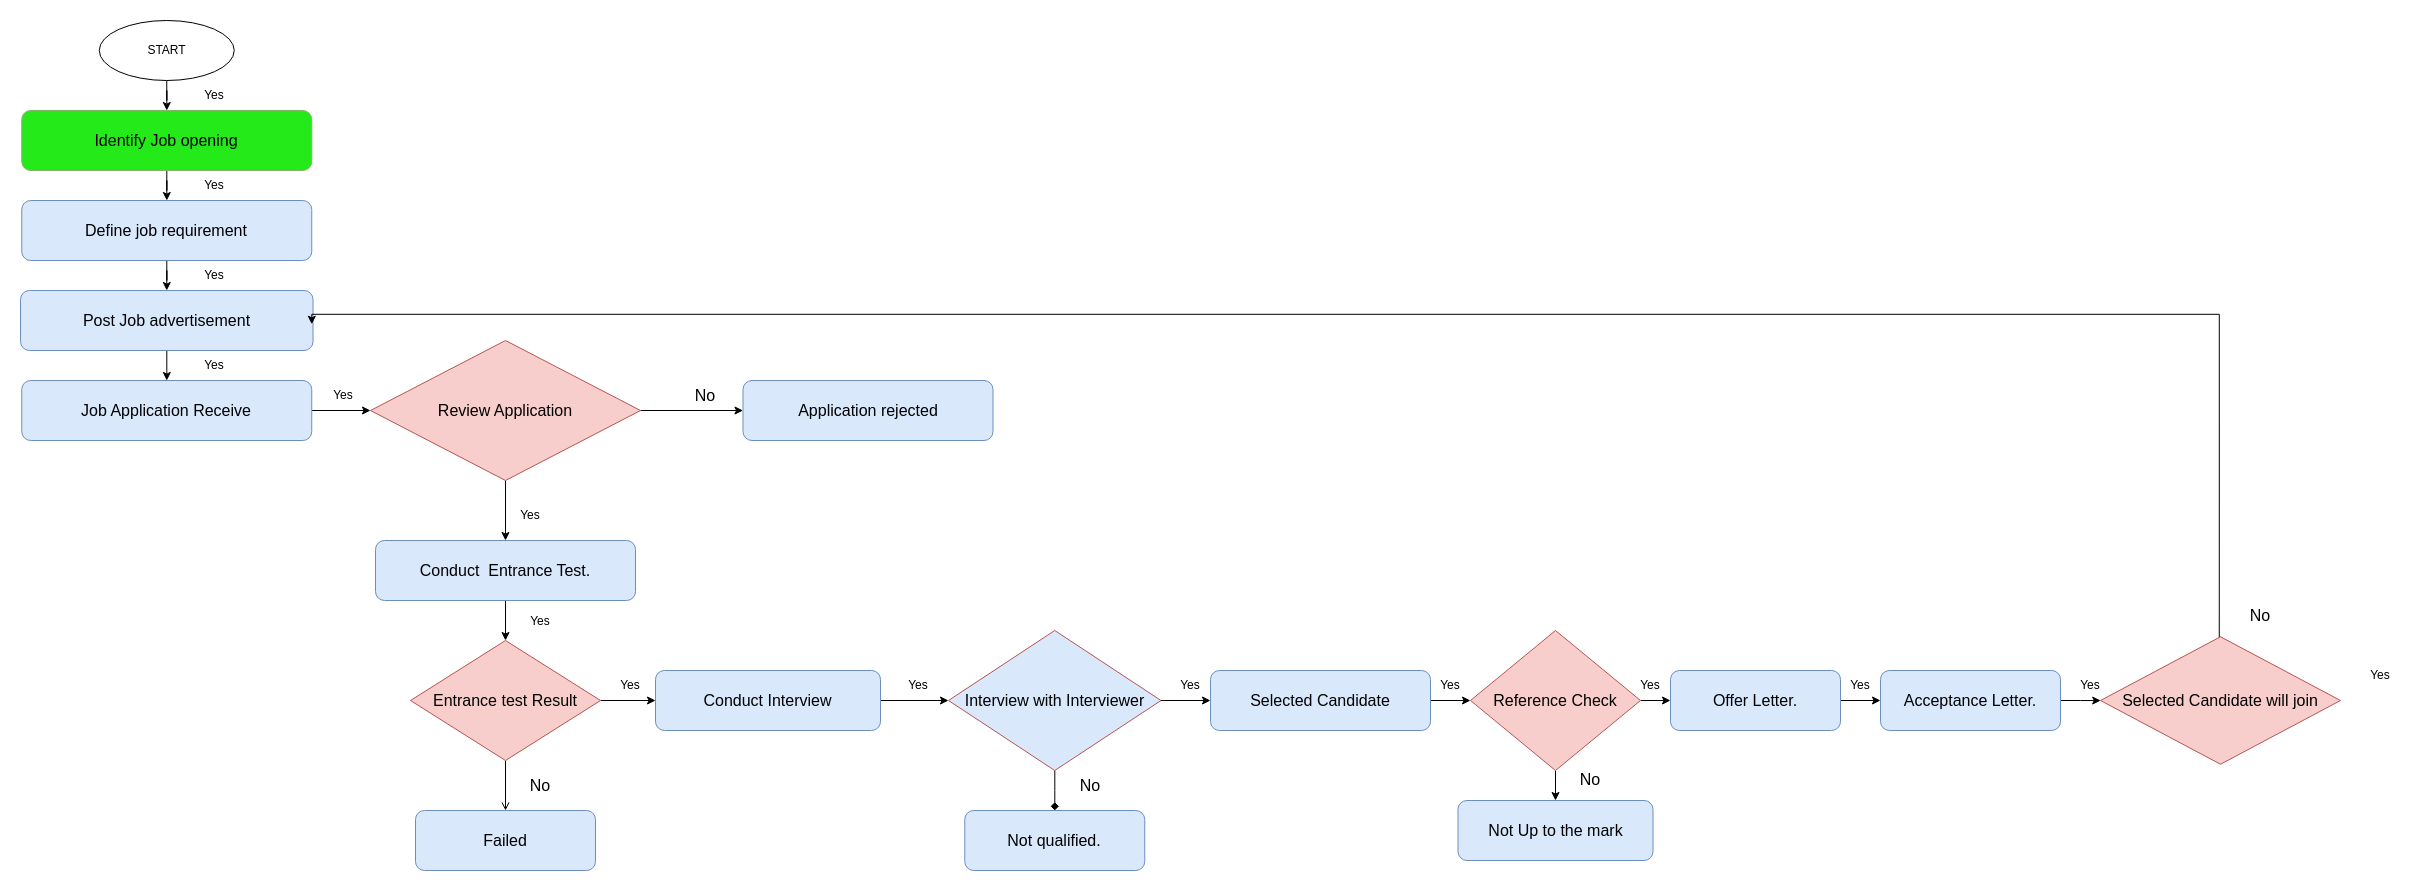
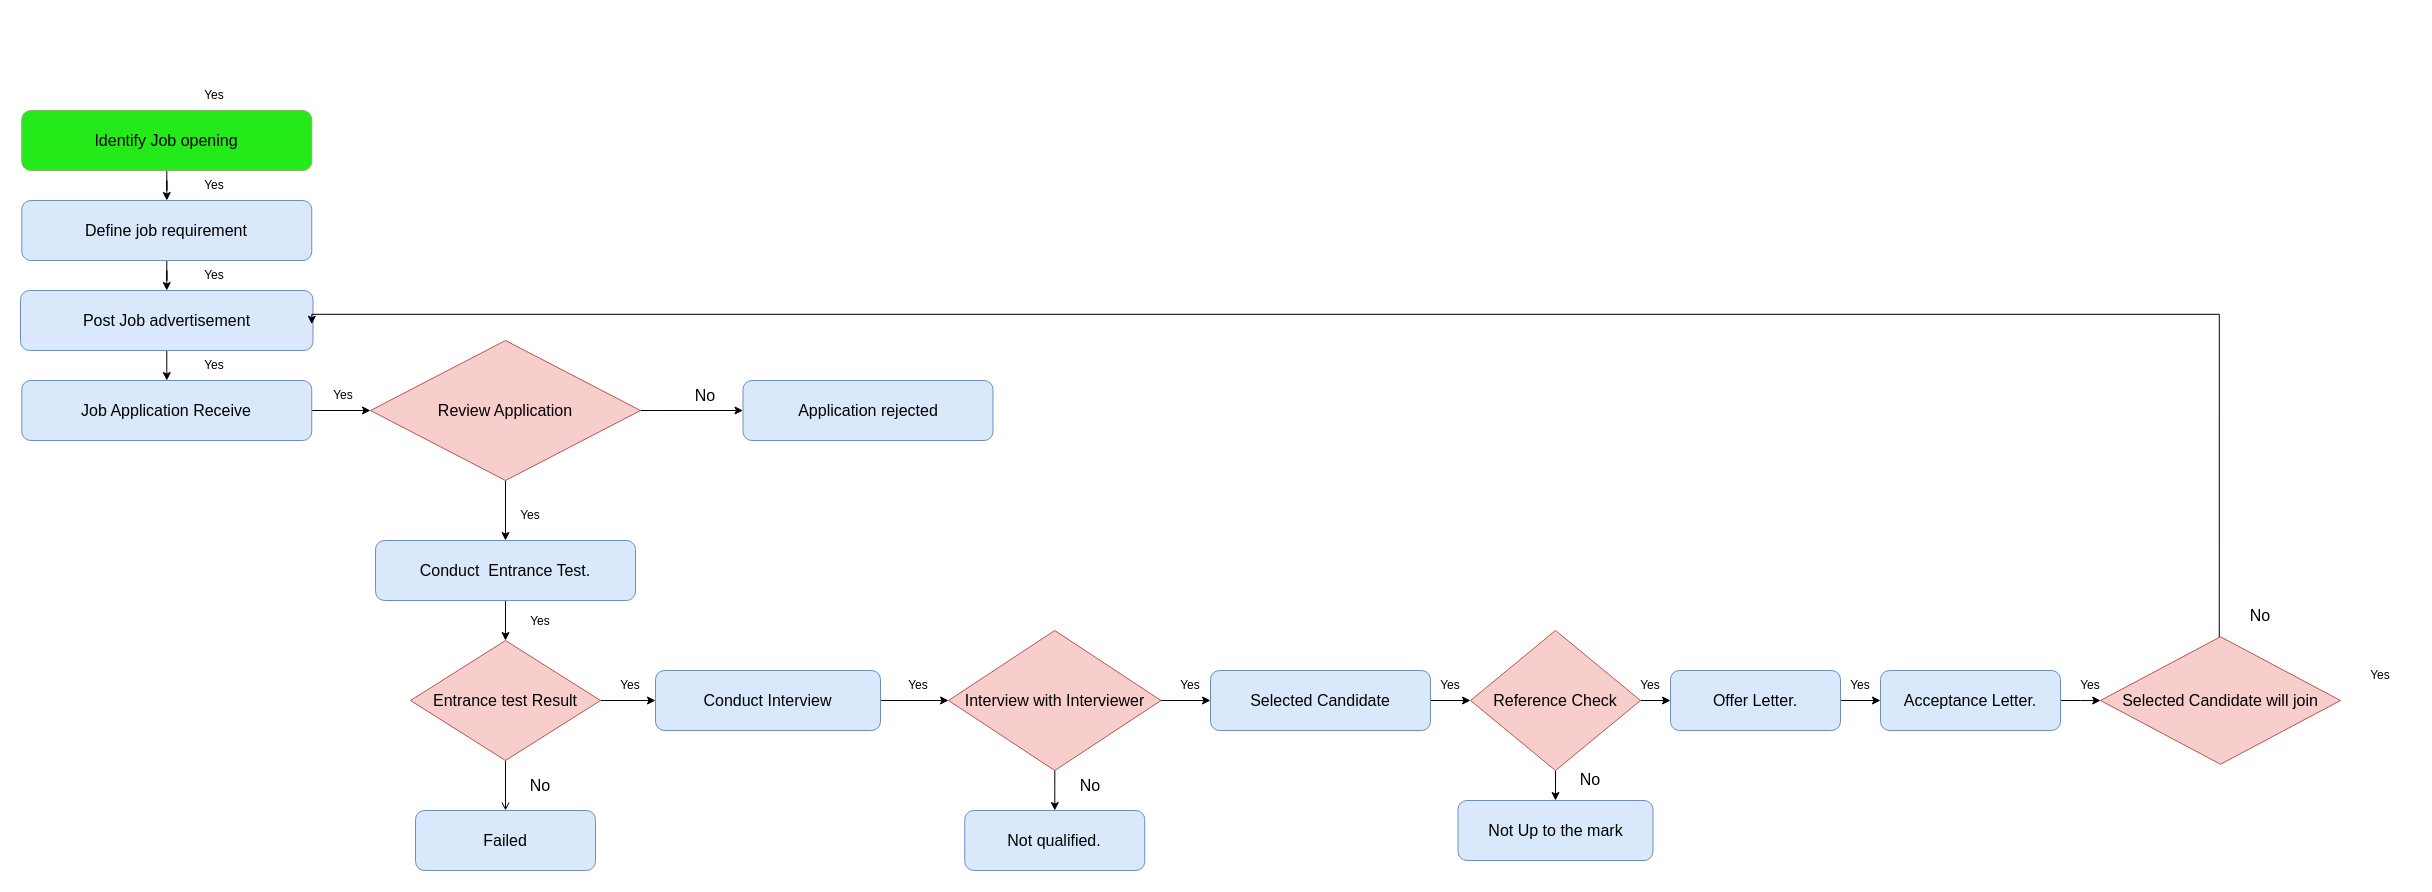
node "START": removed
edge "START" -> "Identify Job opening": removed
node "Interview with Interviewer": fillcolor #dae8fc -> #f8cecc
edge "Interview with Interviewer" -> "Not qualified.": arrowhead diamond -> classic
